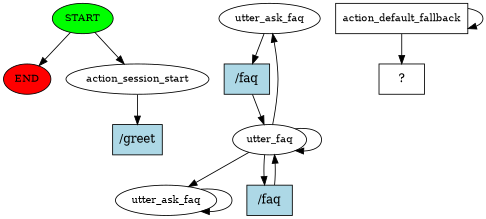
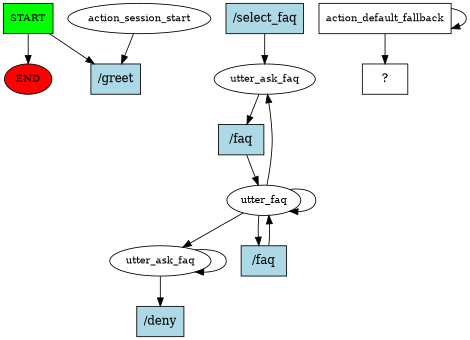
node "START": shape ellipse -> box
node "/select_faq": added
edge "START" -> "action_session_start": now "START" -> "/greet"
node "/deny": added
